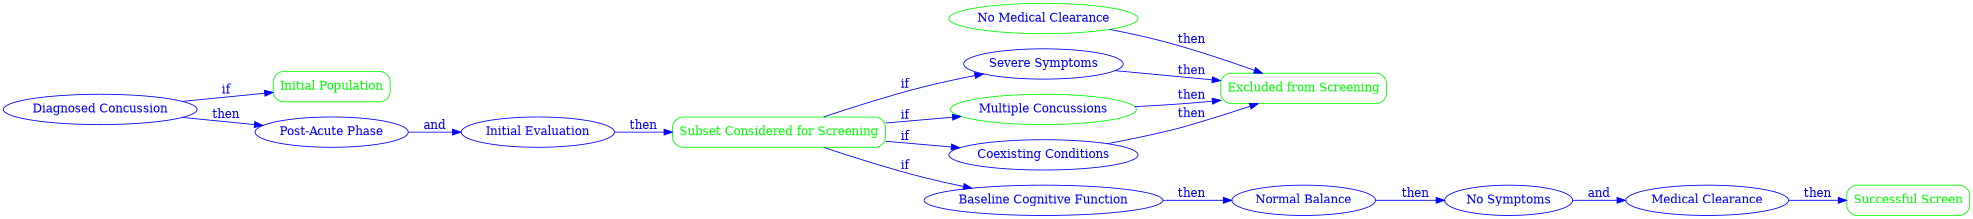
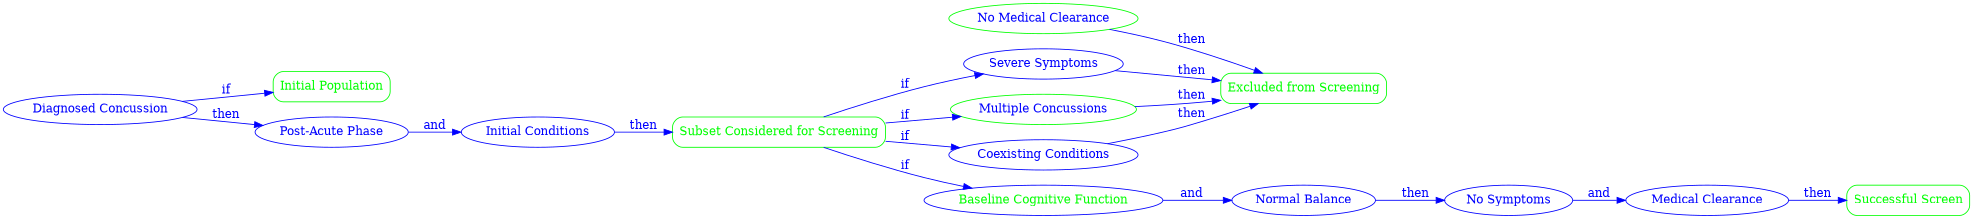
node "Initial Evaluation": label "Initial Evaluation" -> "Initial Conditions"
edge "Baseline Cognitive Function" -> "Normal Balance": label "then" -> "and"
node "Baseline Cognitive Function": fontcolor blue -> green
